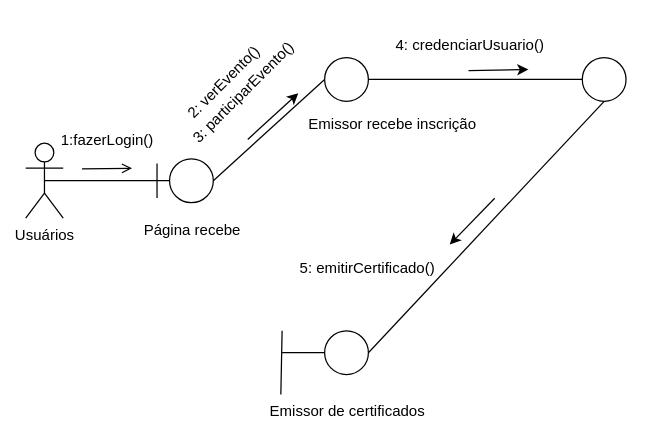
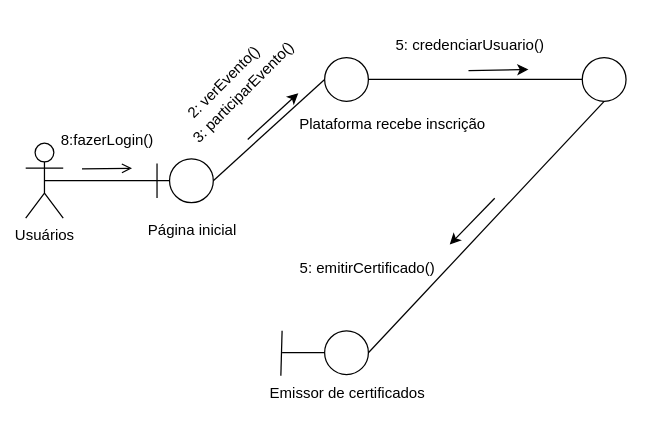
node "4: credenciarUsuario()": label "4: credenciarUsuario()" -> "5: credenciarUsuario()"
node "Emissor recebe inscrição": label "Emissor recebe inscrição" -> "Plataforma recebe inscrição"
node "1:fazerLogin()": label "1:fazerLogin()" -> "8:fazerLogin()"
node "Página recebe": label "Página recebe" -> "Página inicial"
node "Emissor de certificados": moved (346, 412) -> (346, 393)
